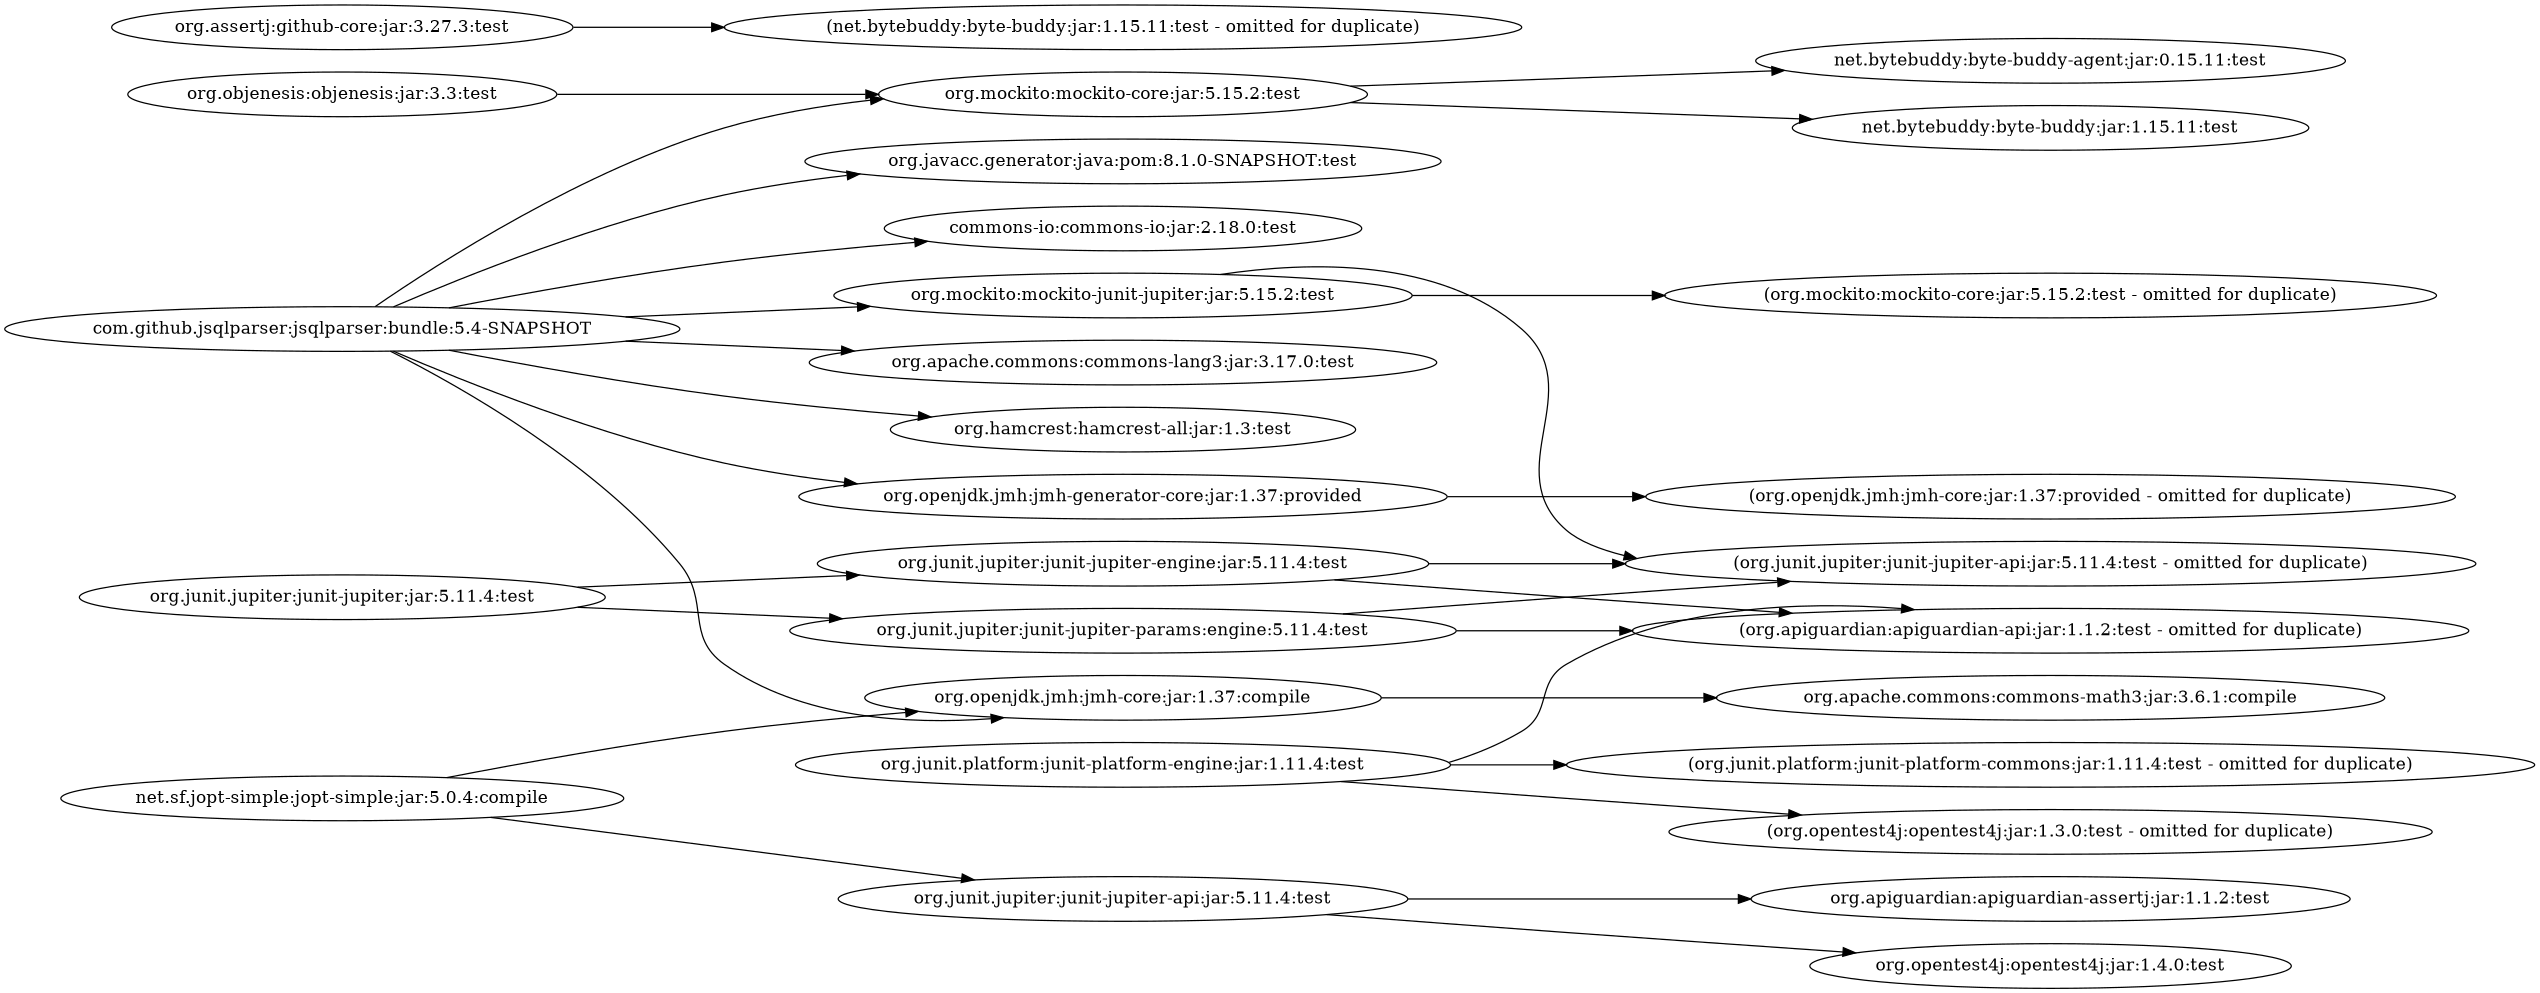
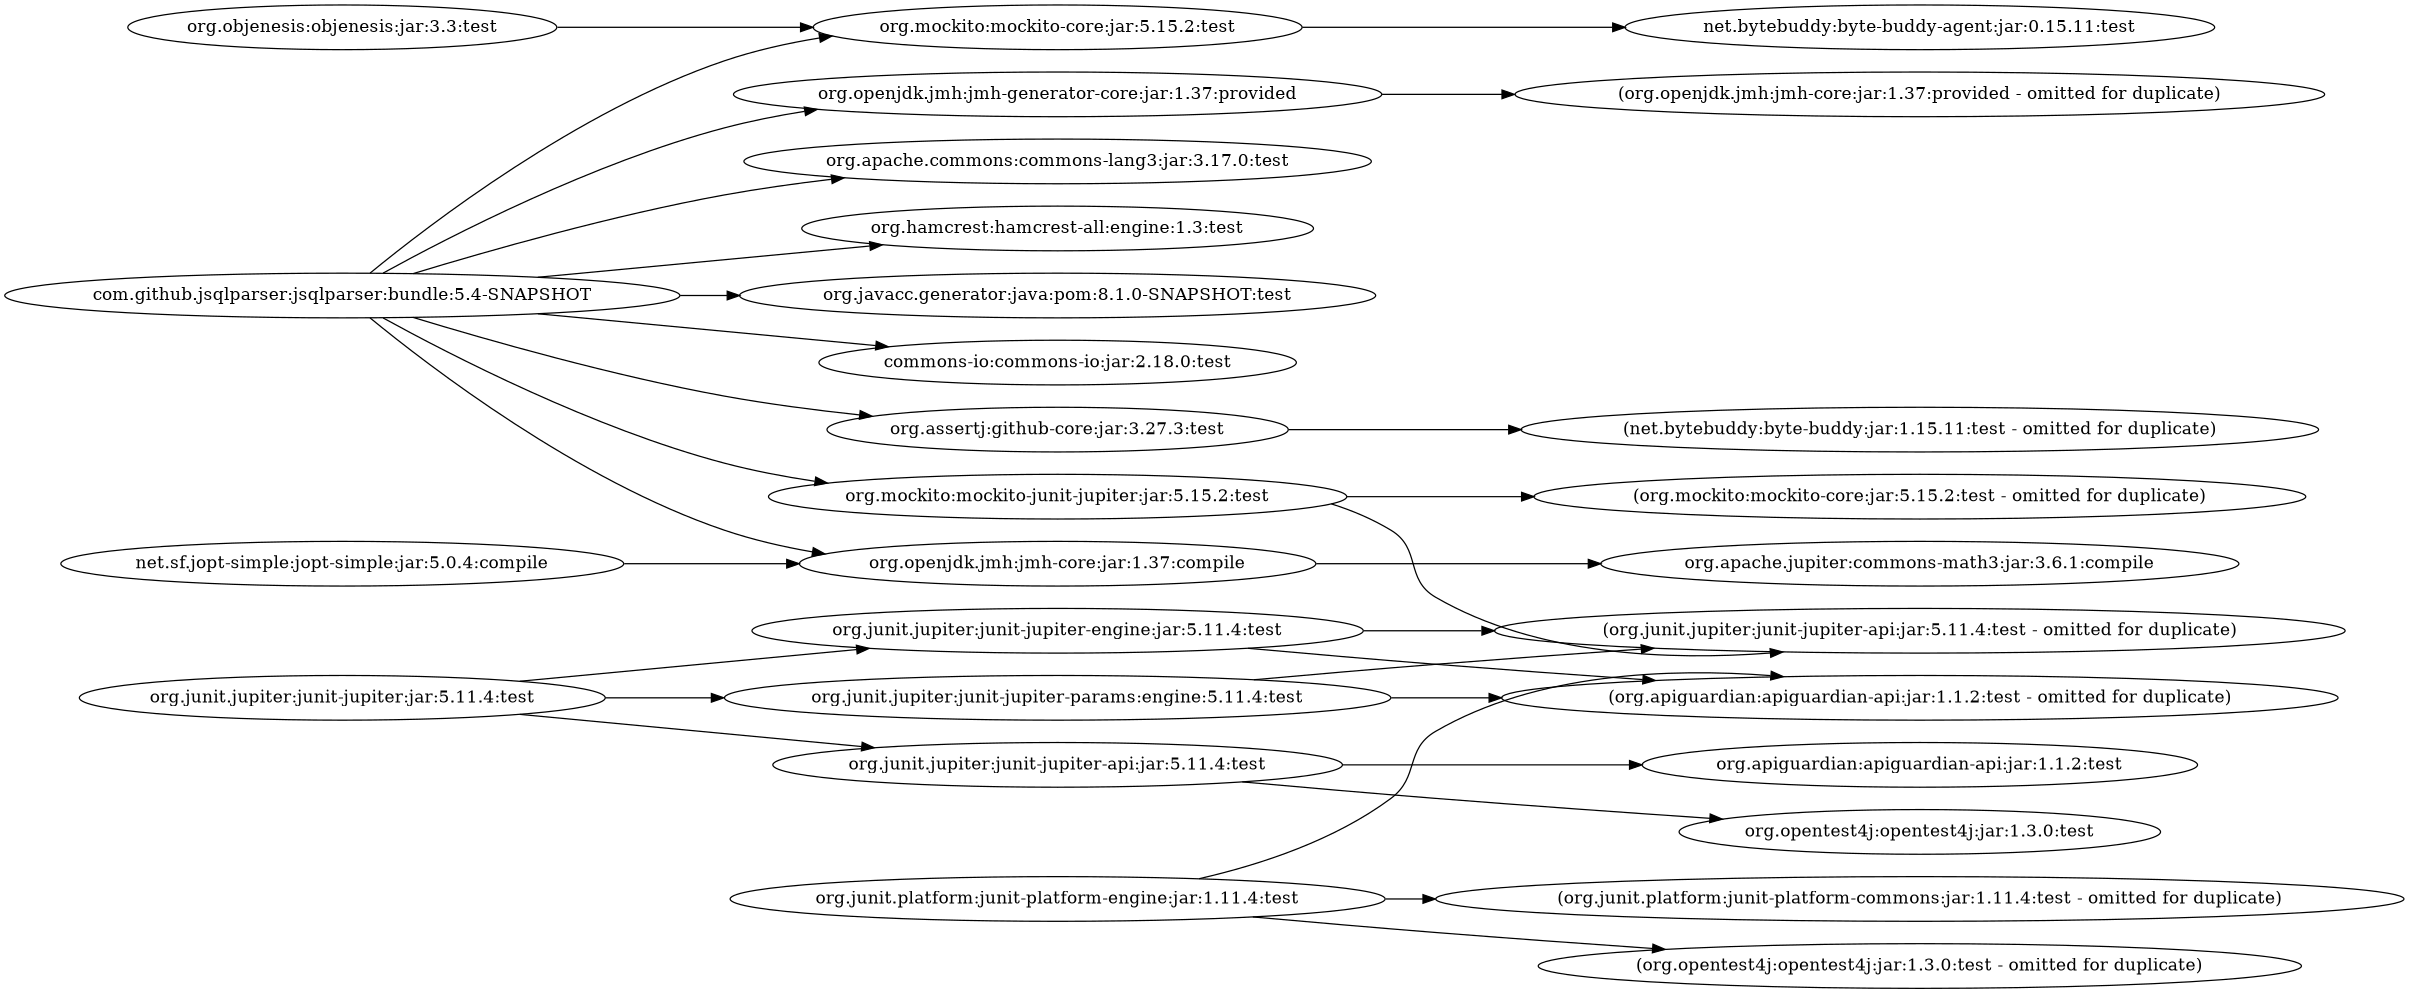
node "net.bytebuddy:byte-buddy:jar:1.15.11:test": removed
edge "com.github.jsqlparser:jsqlparser:bundle:5.4-SNAPSHOT" -> "org.assertj:github-core:jar:3.27.3:test": added
node "org.hamcrest:hamcrest-all:jar:1.3:test": label "org.hamcrest:hamcrest-all:jar:1.3:test" -> "org.hamcrest:hamcrest-all:engine:1.3:test"
node "org.apache.commons:commons-math3:jar:3.6.1:compile": label "org.apache.commons:commons-math3:jar:3.6.1:compile" -> "org.apache.jupiter:commons-math3:jar:3.6.1:compile"
edge "net.sf.jopt-simple:jopt-simple:jar:5.0.4:compile" -> "org.junit.jupiter:junit-jupiter-api:jar:5.11.4:test": now "org.junit.jupiter:junit-jupiter:jar:5.11.4:test" -> "org.junit.jupiter:junit-jupiter-api:jar:5.11.4:test"
node "org.apiguardian:apiguardian-assertj:jar:1.1.2:test": label "org.apiguardian:apiguardian-assertj:jar:1.1.2:test" -> "org.apiguardian:apiguardian-api:jar:1.1.2:test"
node "org.opentest4j:opentest4j:jar:1.4.0:test": label "org.opentest4j:opentest4j:jar:1.4.0:test" -> "org.opentest4j:opentest4j:jar:1.3.0:test"
